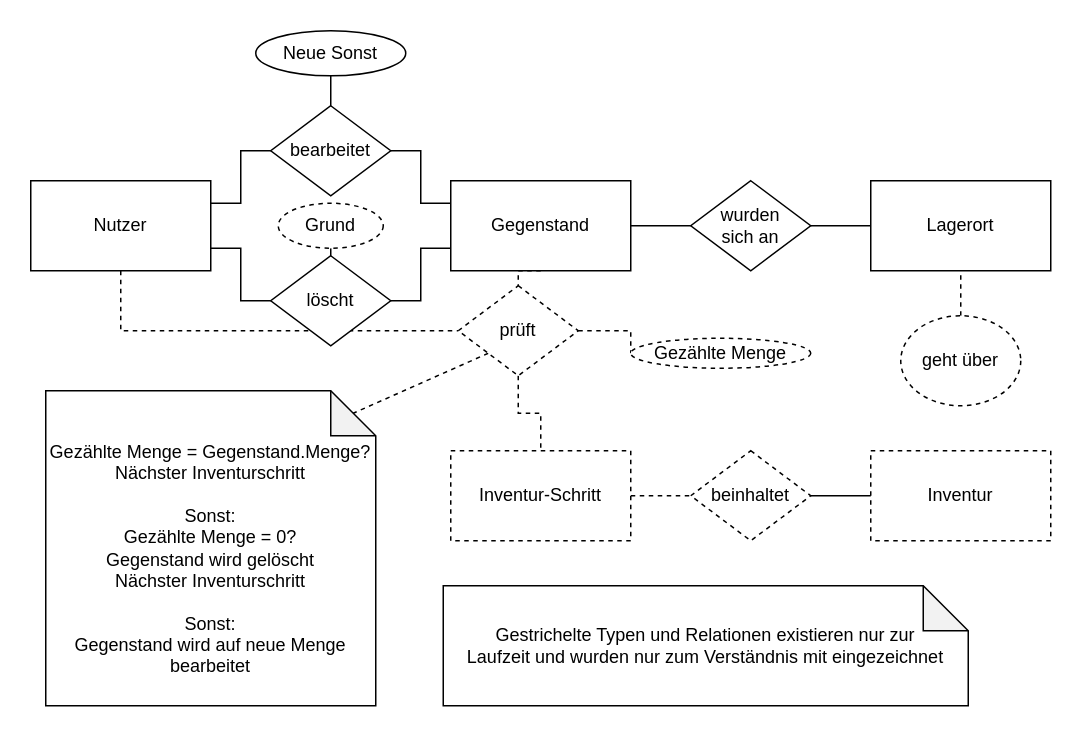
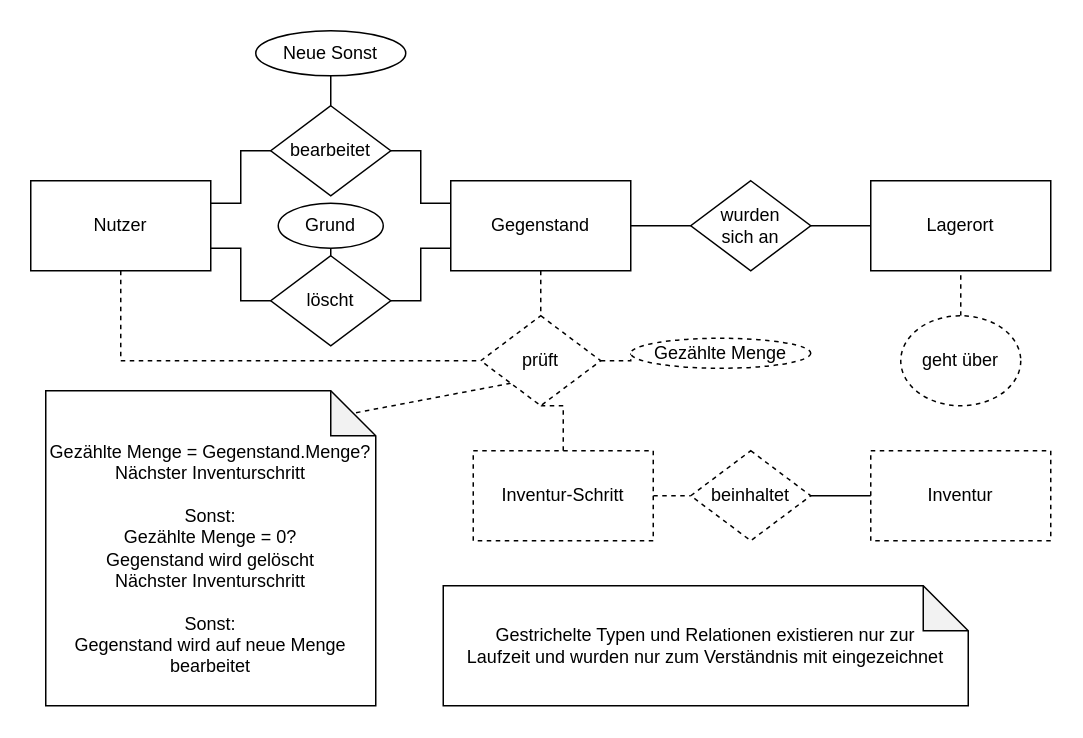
node "Grund": style dashed -> solid
node "prüft": moved (518, 331) -> (541, 361)
node "Inventur-Schritt": moved (541, 496) -> (563, 496)
